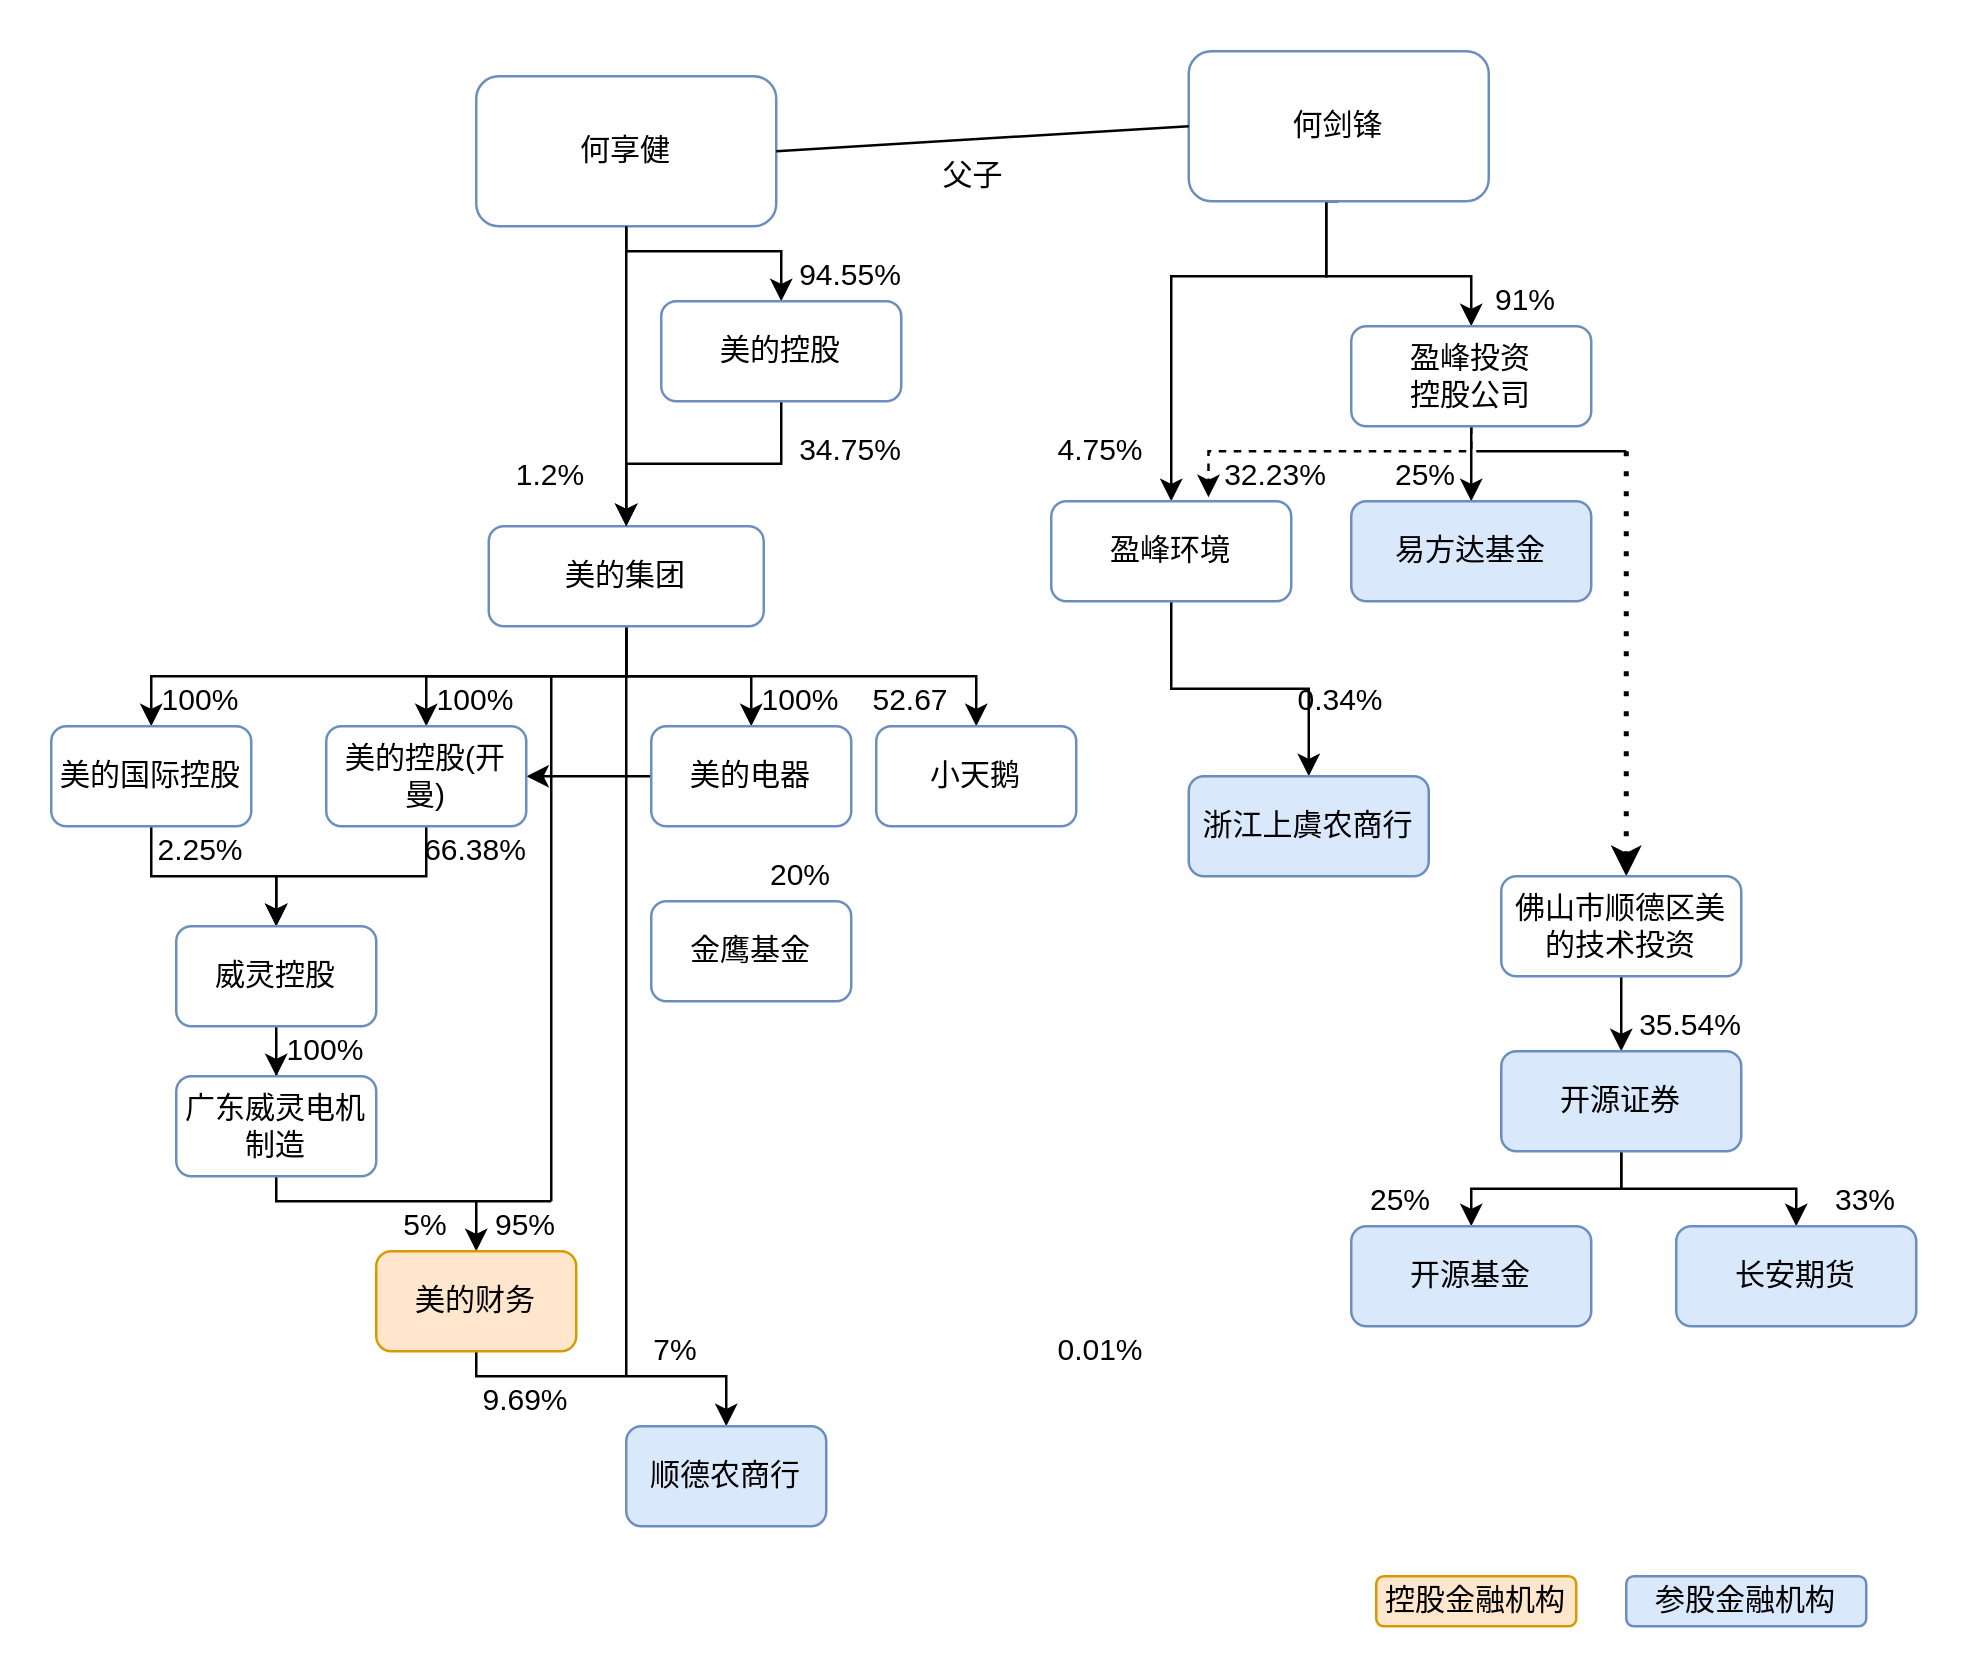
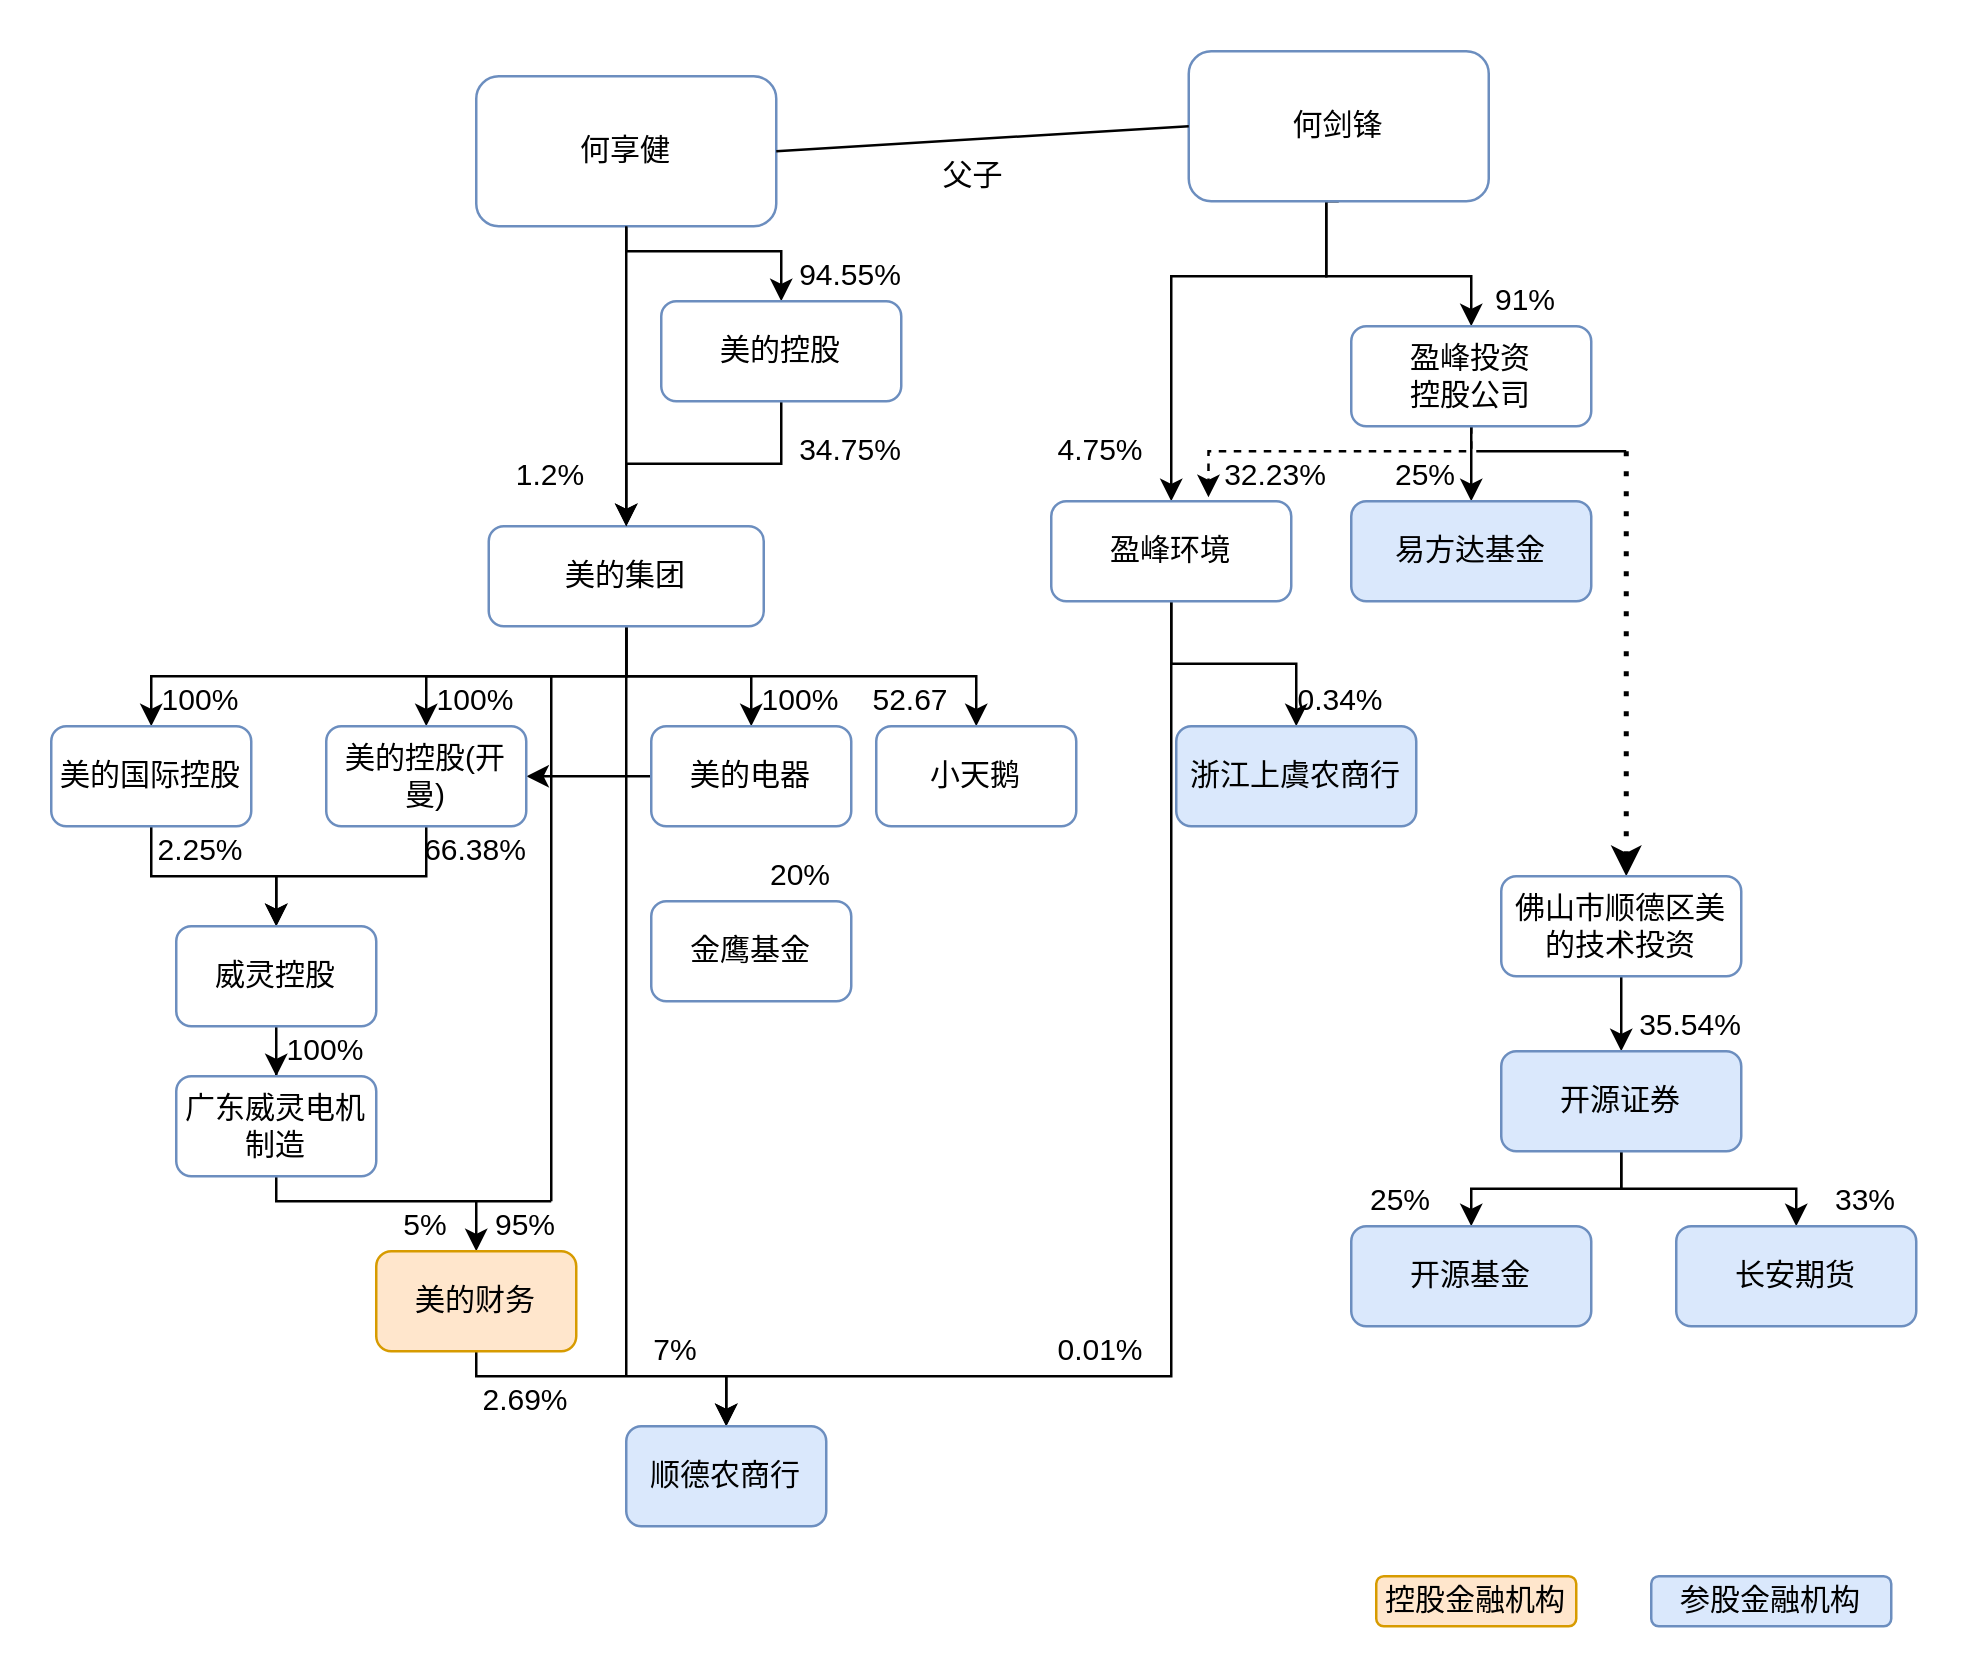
node "浙江上虞农商行": moved (1309, 826) -> (1296, 776)
edge "盈峰环境" -> "顺德农商行": added
node "9.69%": label "9.69%" -> "2.69%"
node "参股金融机构": moved (1746, 1601) -> (1771, 1601)
